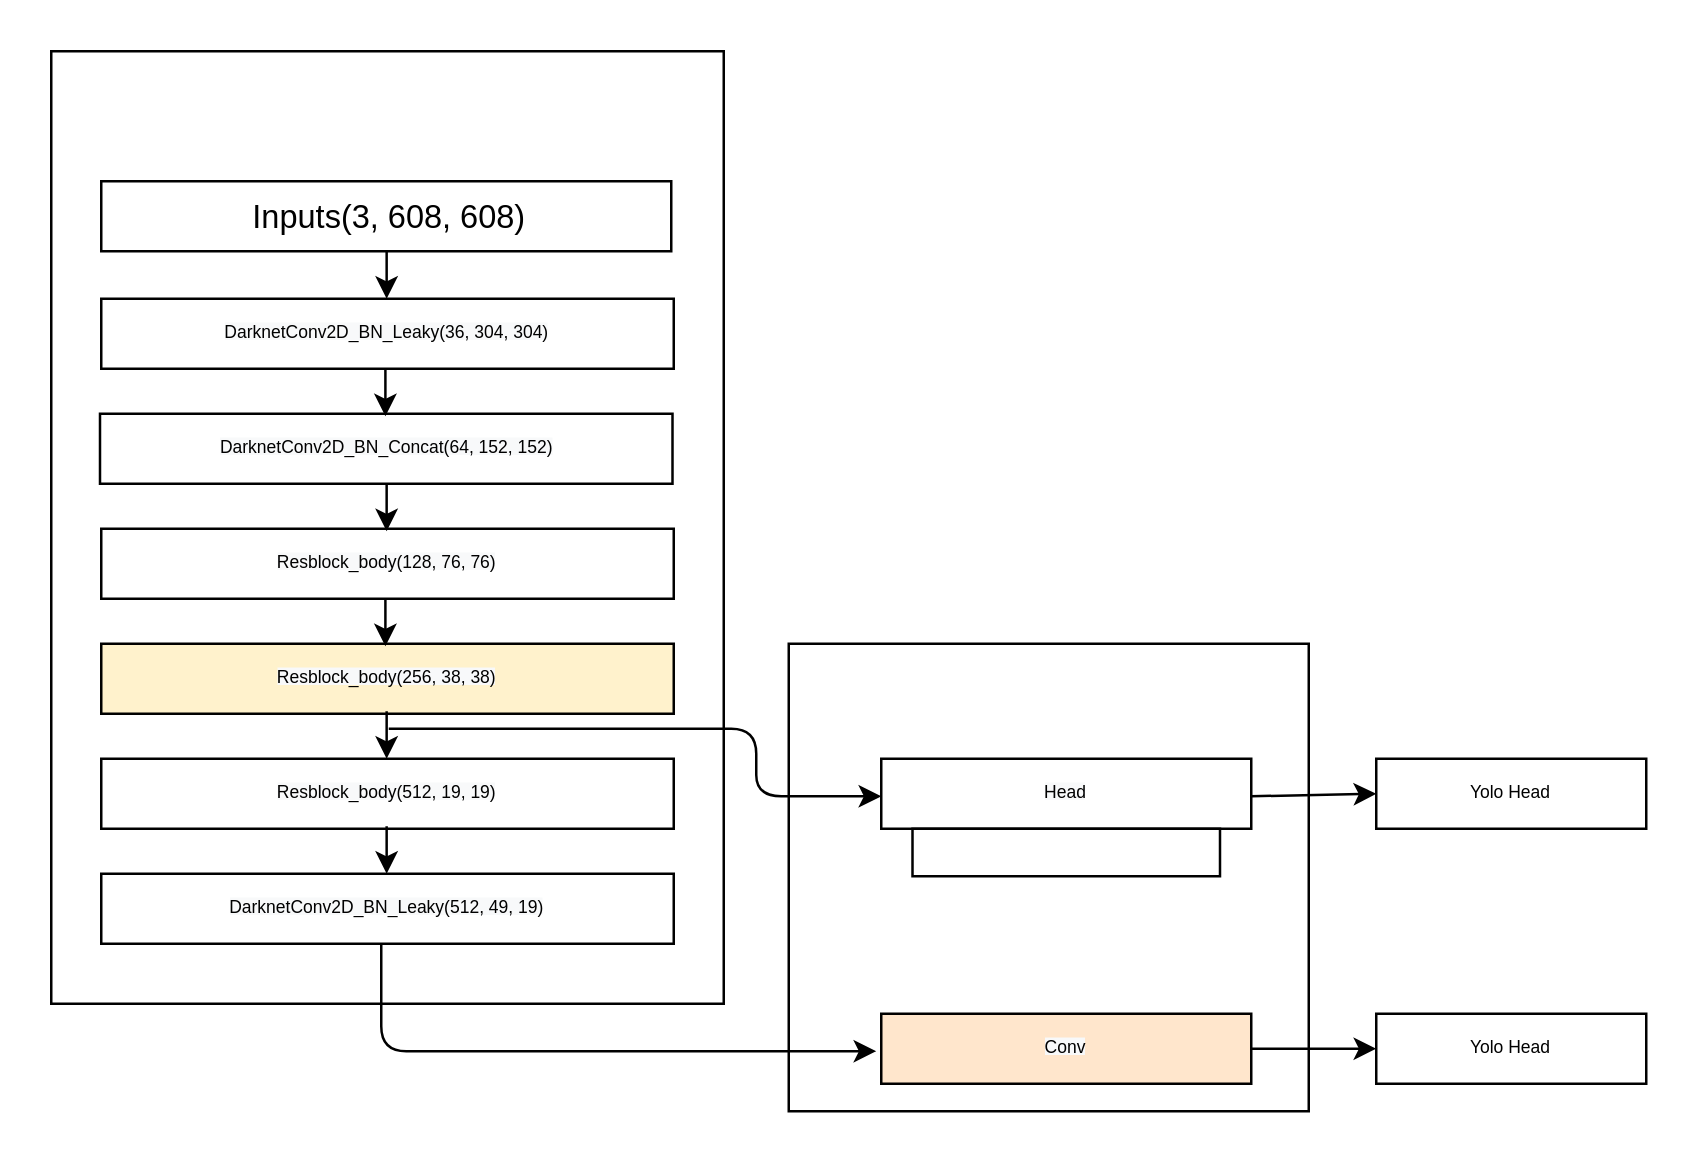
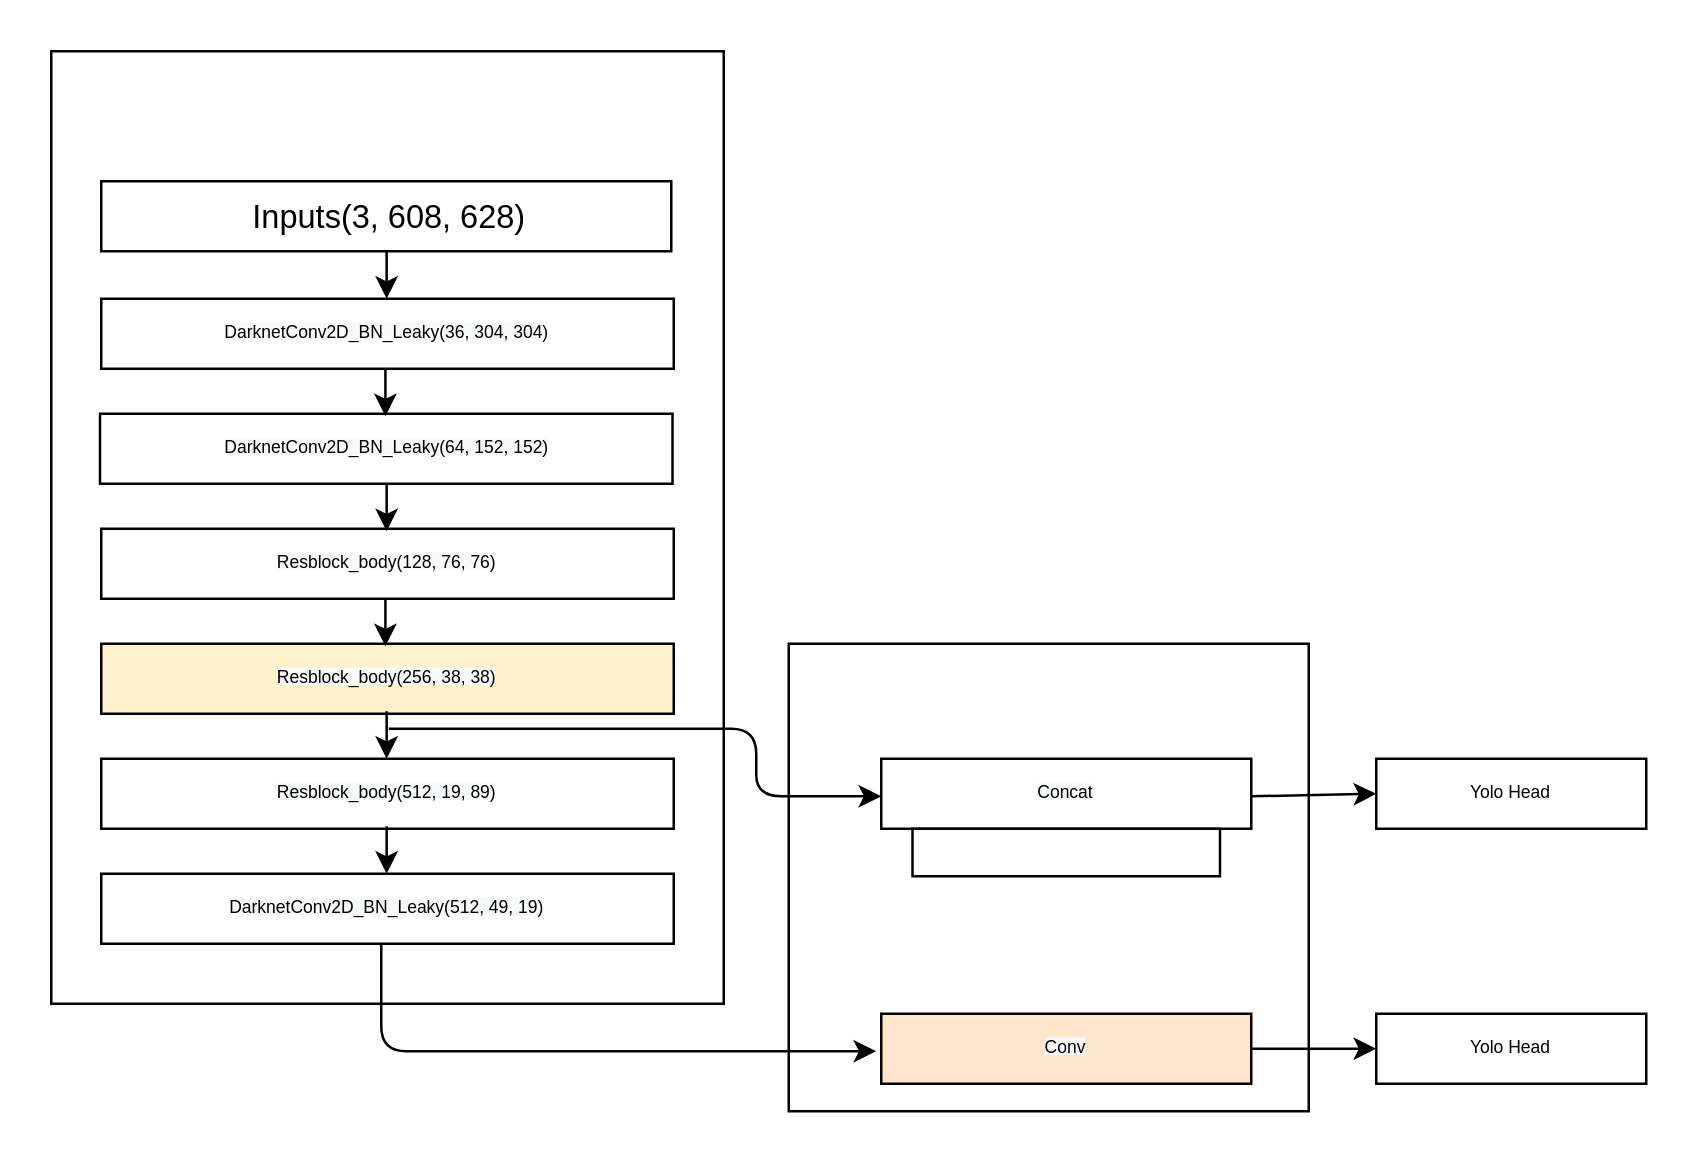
node "Inputs(3, 608, 608)": label "Inputs(3, 608, 608)" -> "Inputs(3, 608, 628)"
node "DarknetConv2D_BN_Concat(64, 152, 152)": label "DarknetConv2D_BN_Concat(64, 152, 152)" -> "DarknetConv2D_BN_Leaky(64, 152, 152)"
node "Resblock_body(512, 19, 19)": label "Resblock_body(512, 19, 19)" -> "Resblock_body(512, 19, 89)"
node "Head": label "Head" -> "Concat"
